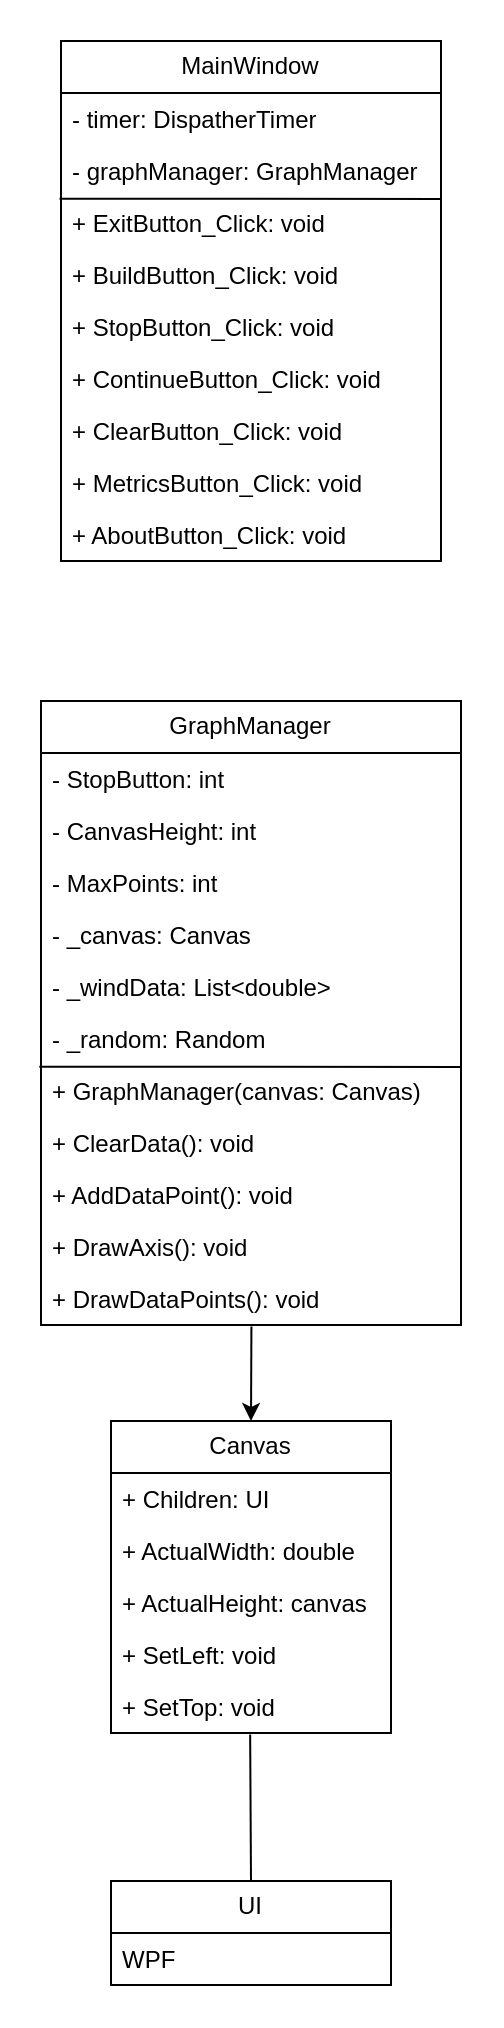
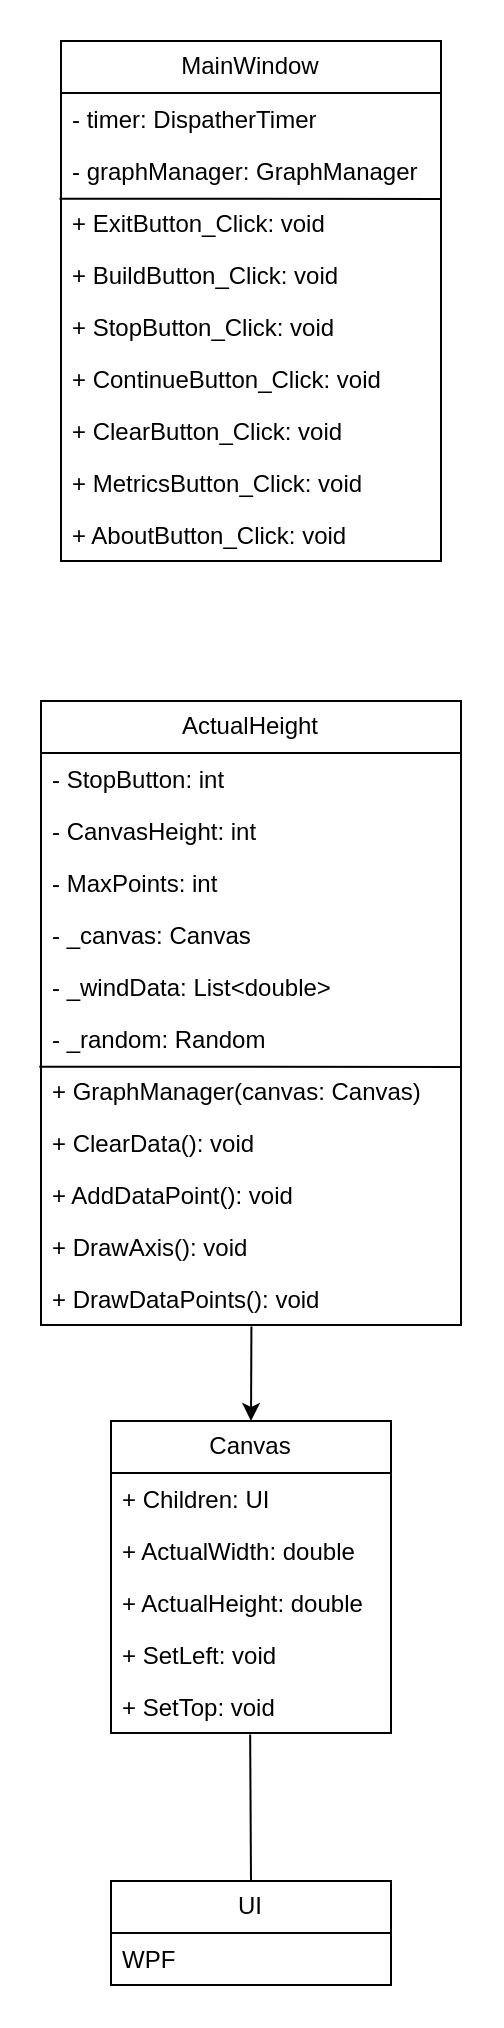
node "GraphManager": label "GraphManager" -> "ActualHeight"
node "+ ActualHeight: canvas": label "+ ActualHeight: canvas" -> "+ ActualHeight: double"
